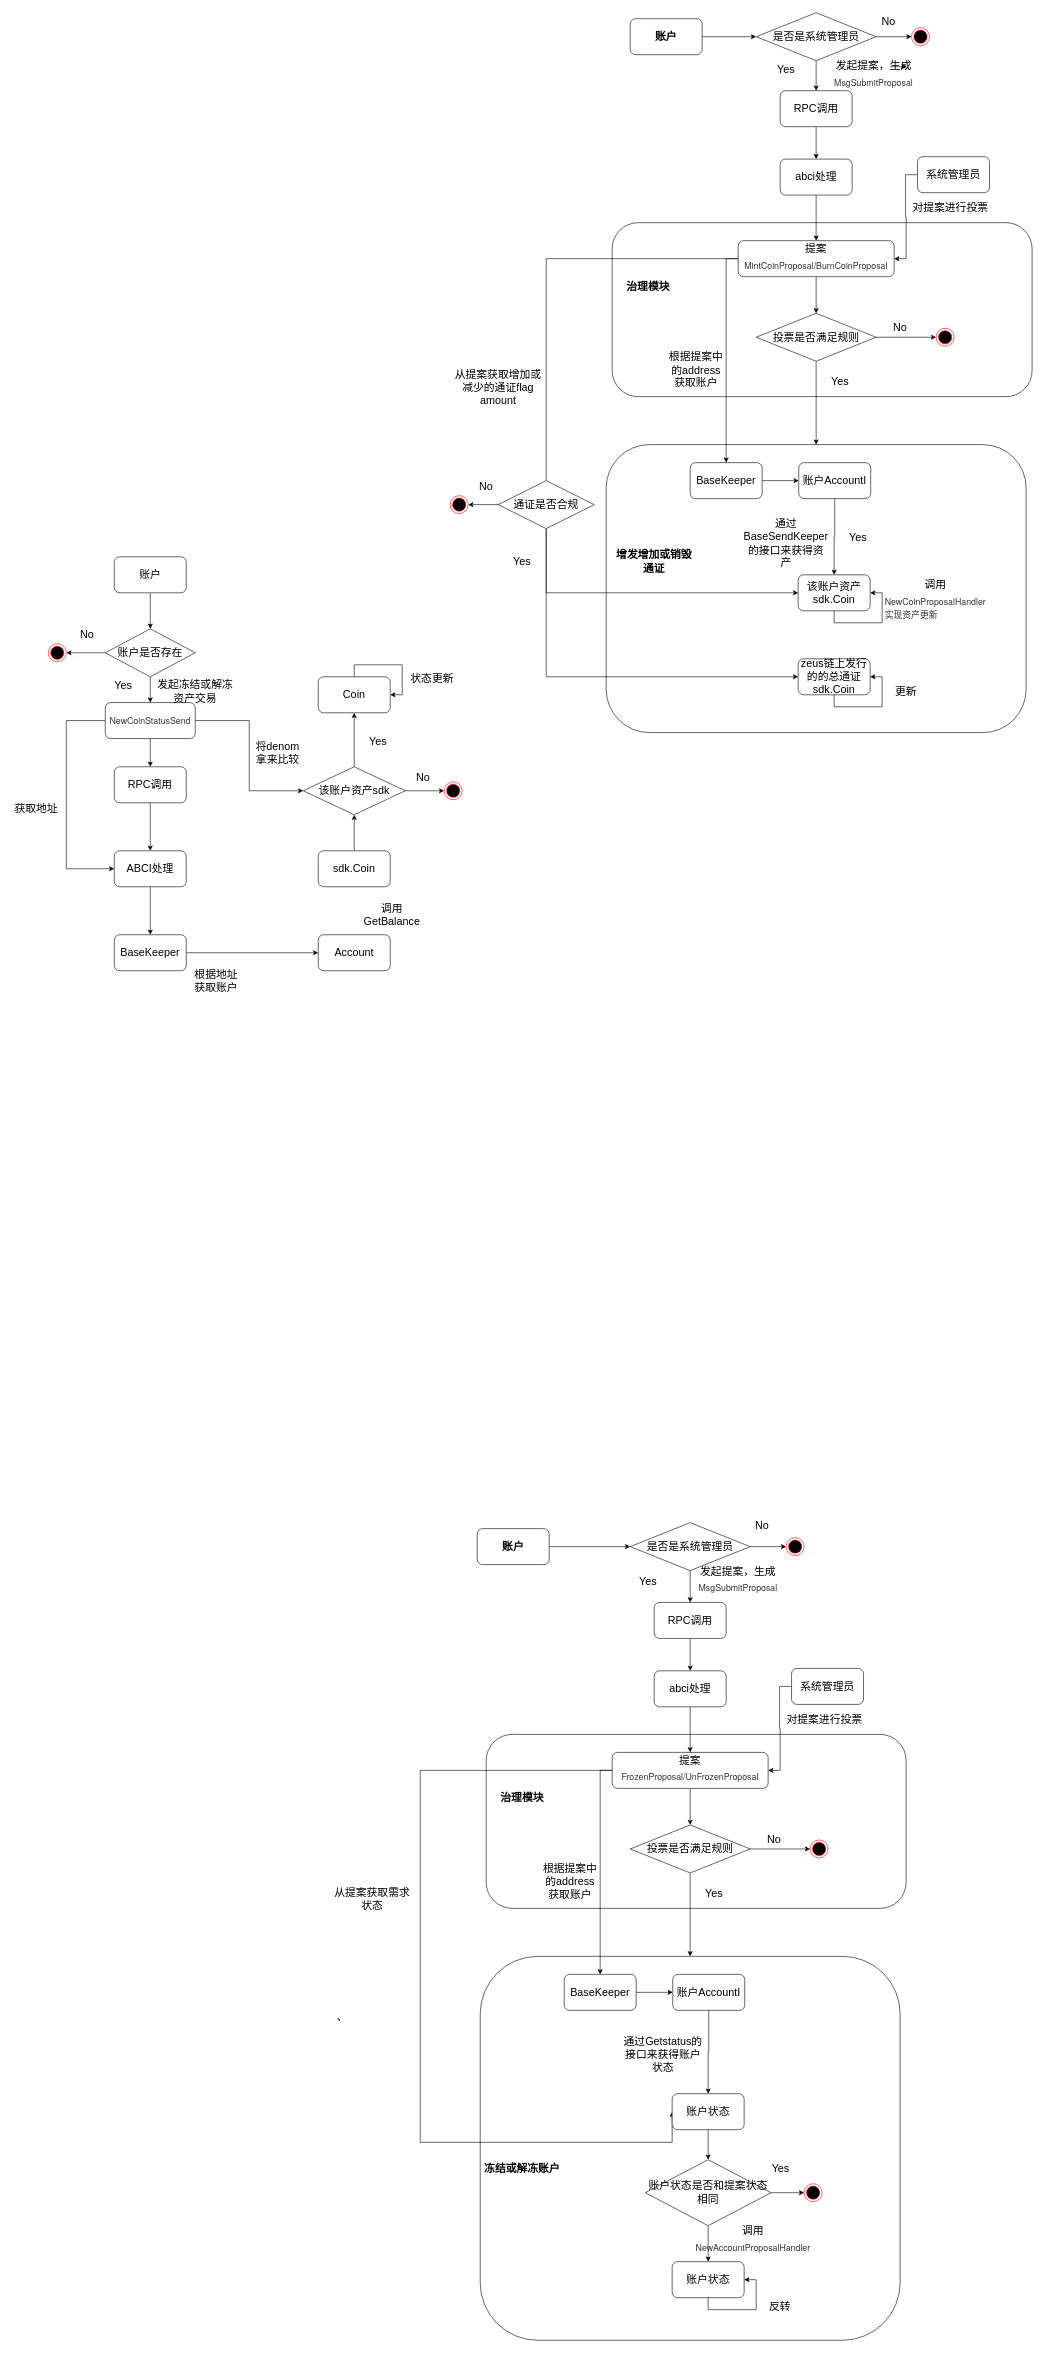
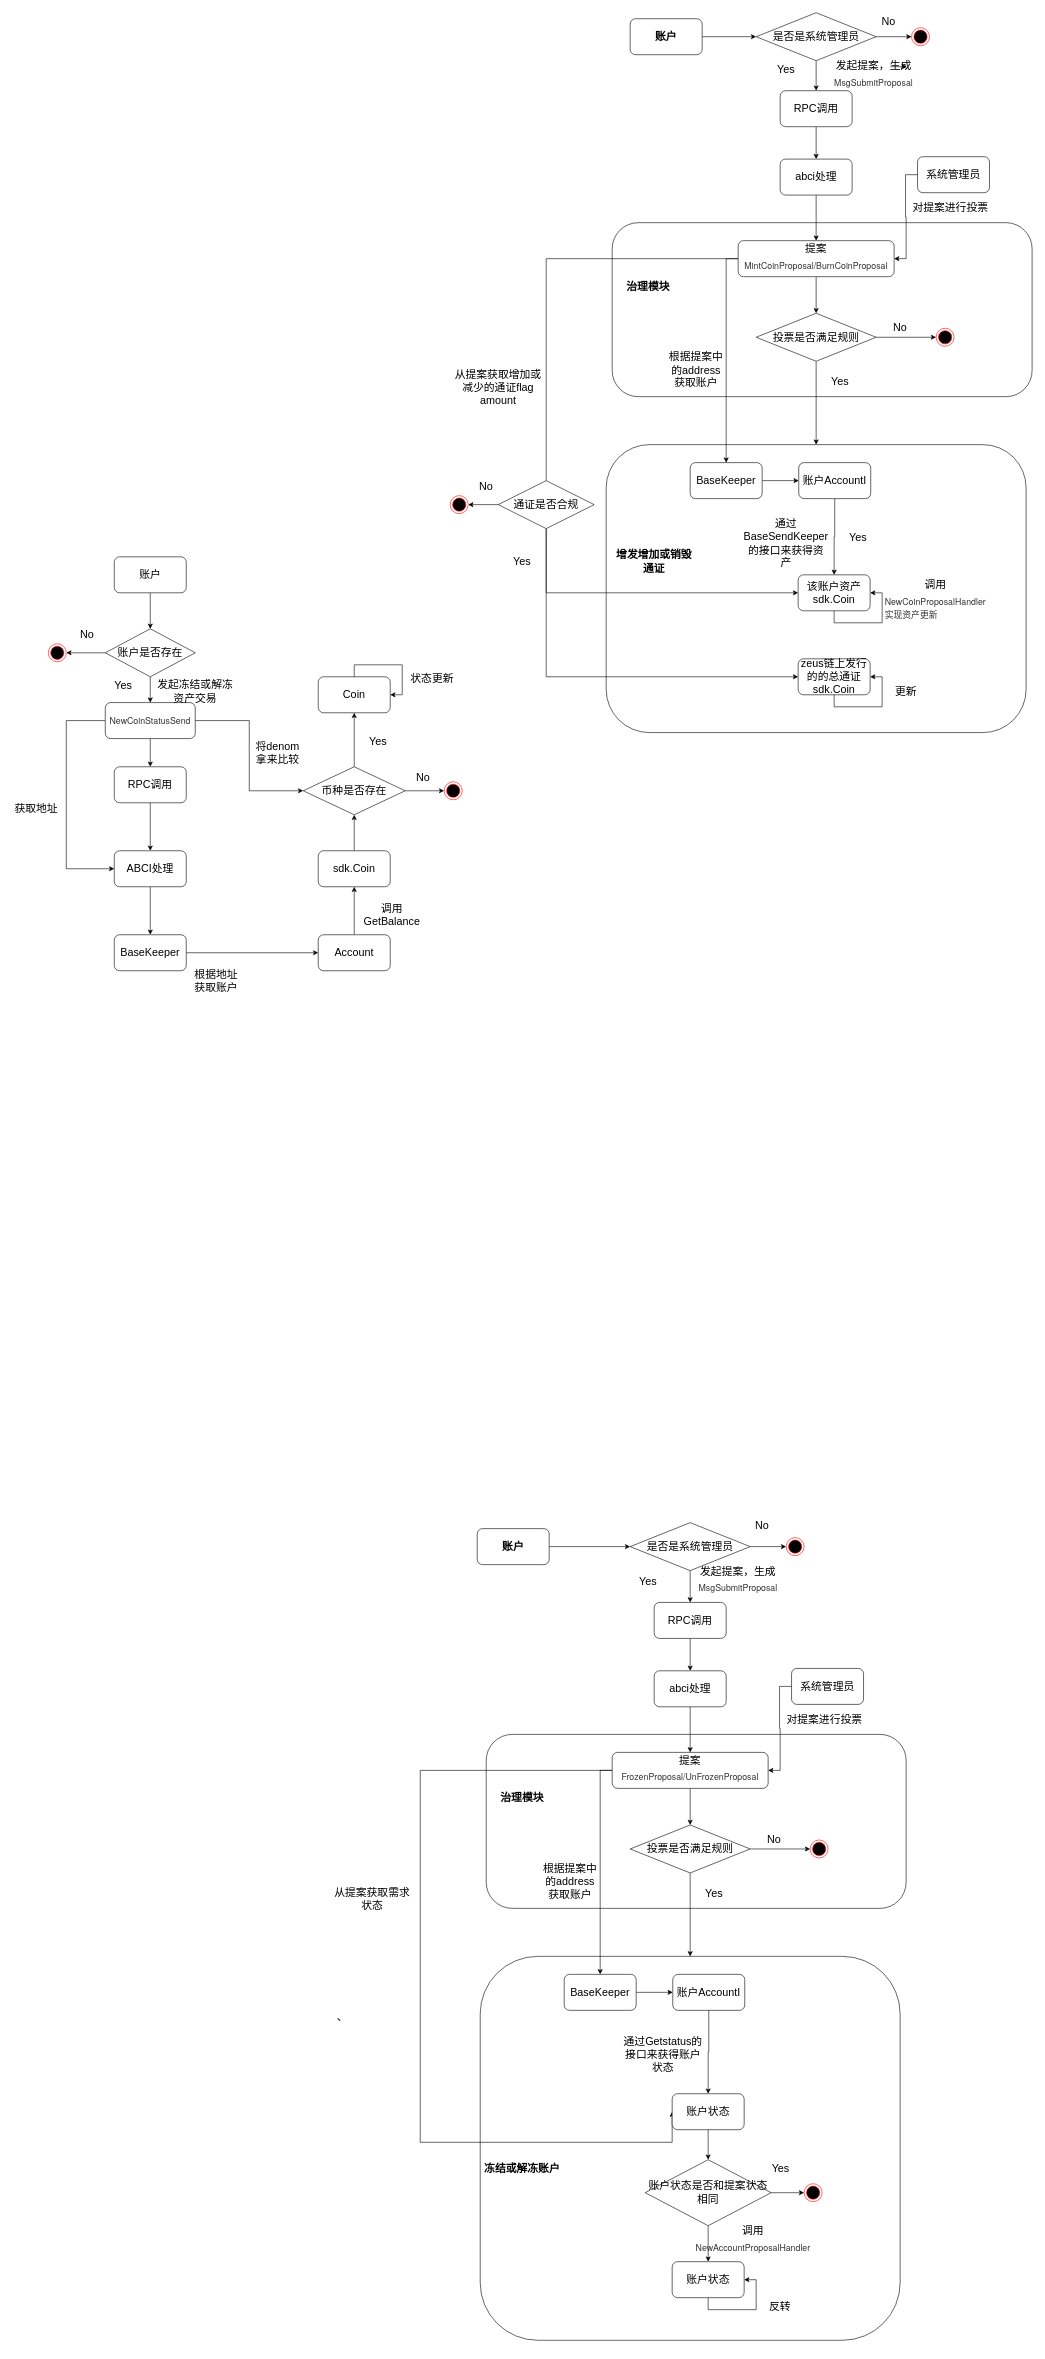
node "该账户资产sdk": label "该账户资产sdk" -> "币种是否存在"
edge "Account" -> "sdk.Coin": added
